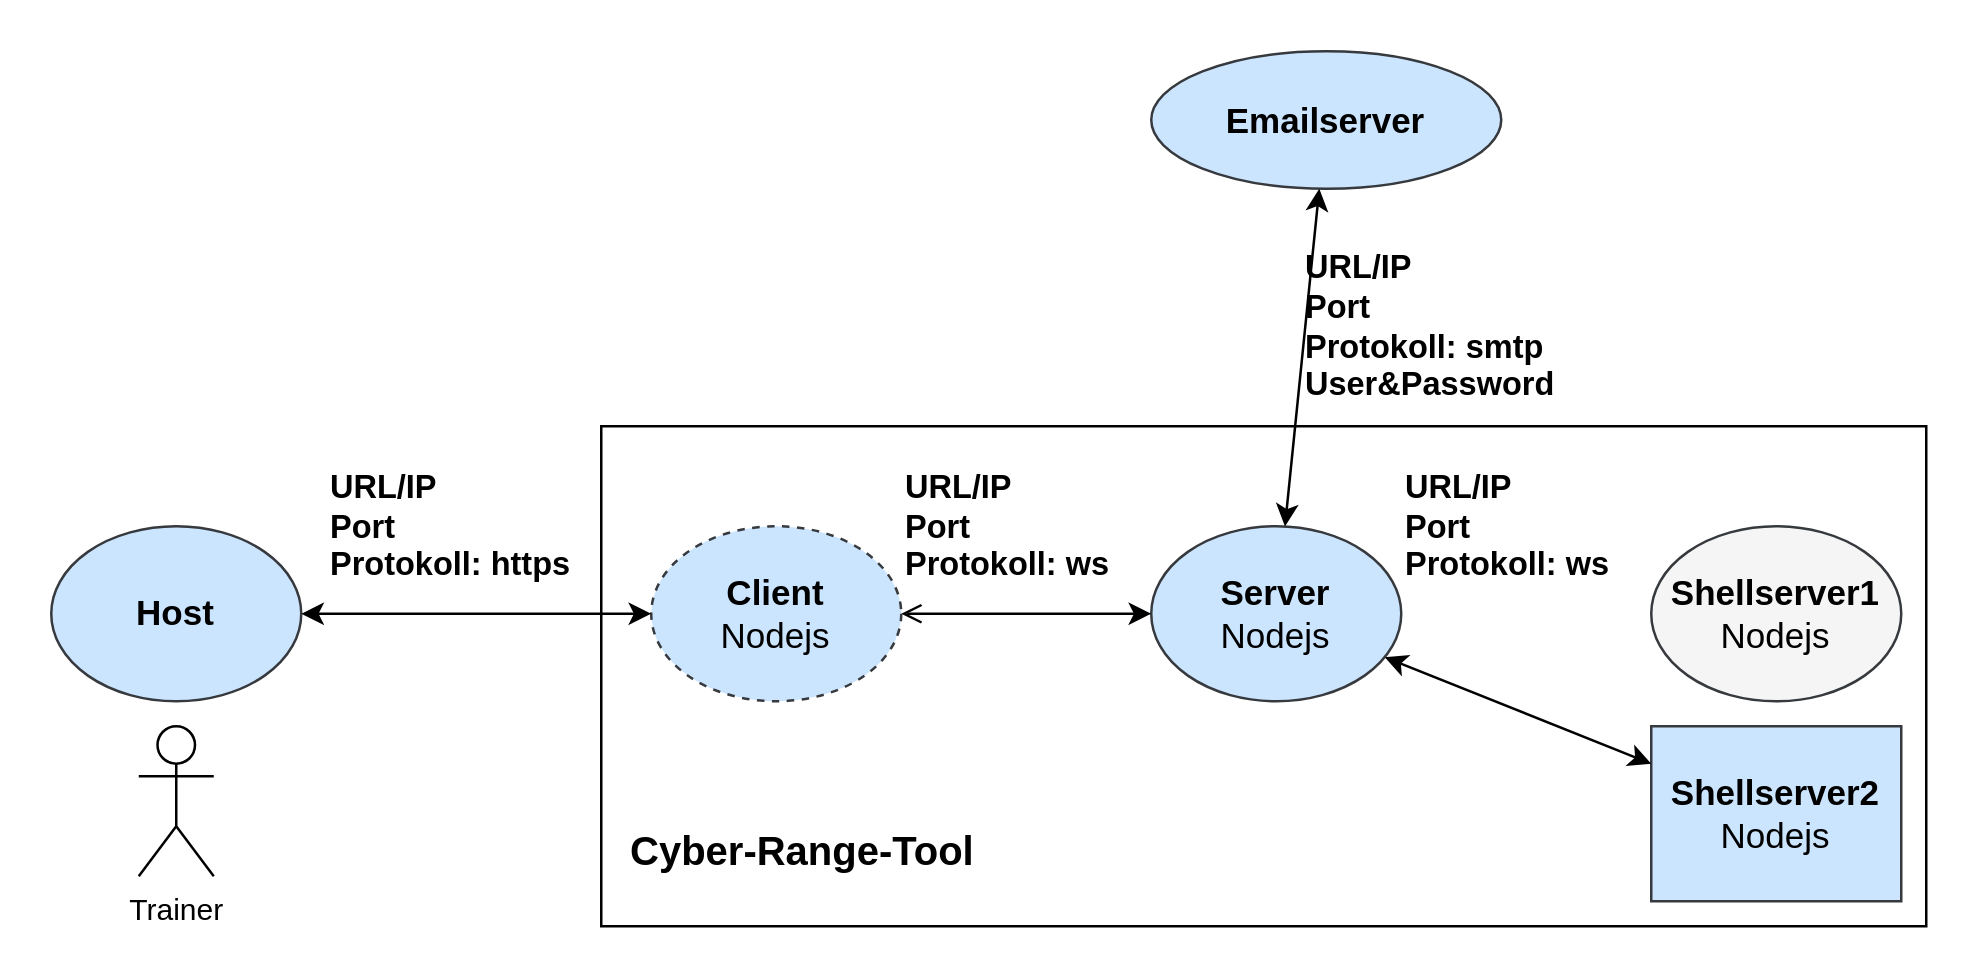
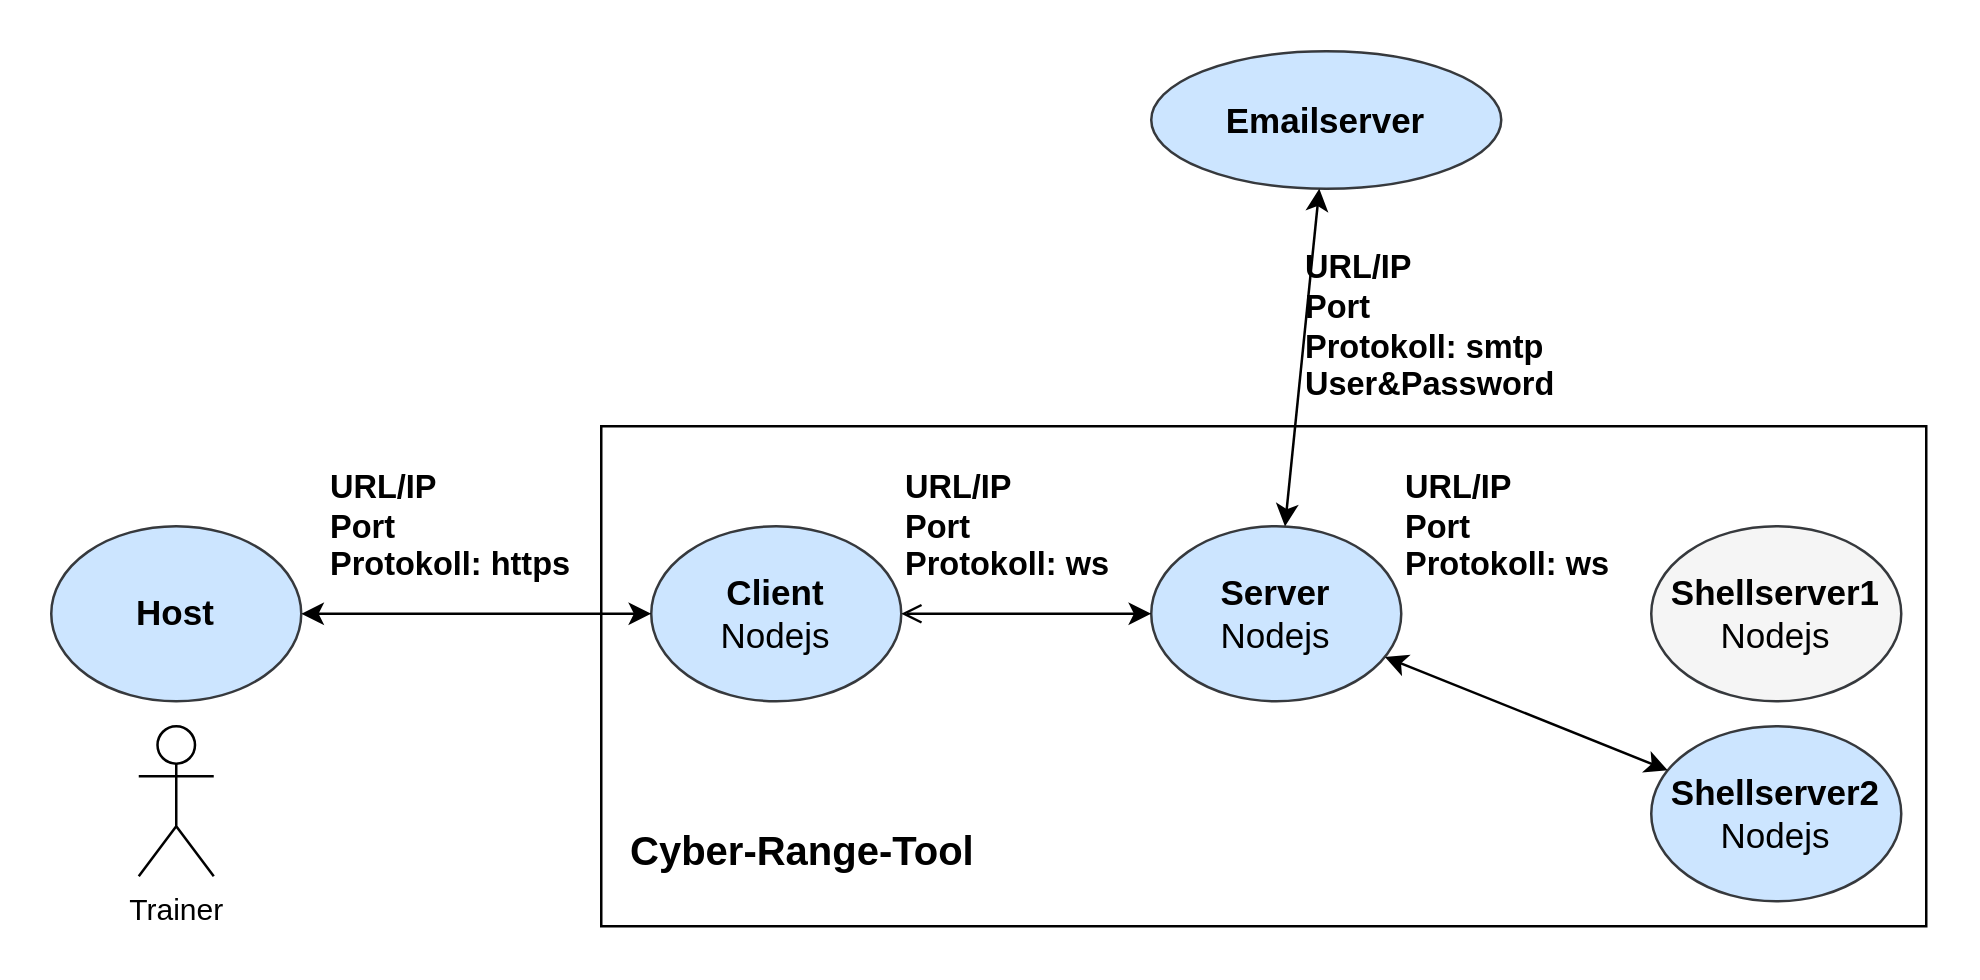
node "Client Nodejs": style dashed -> solid
node "Shellserver2 Nodejs": shape rectangle -> ellipse
